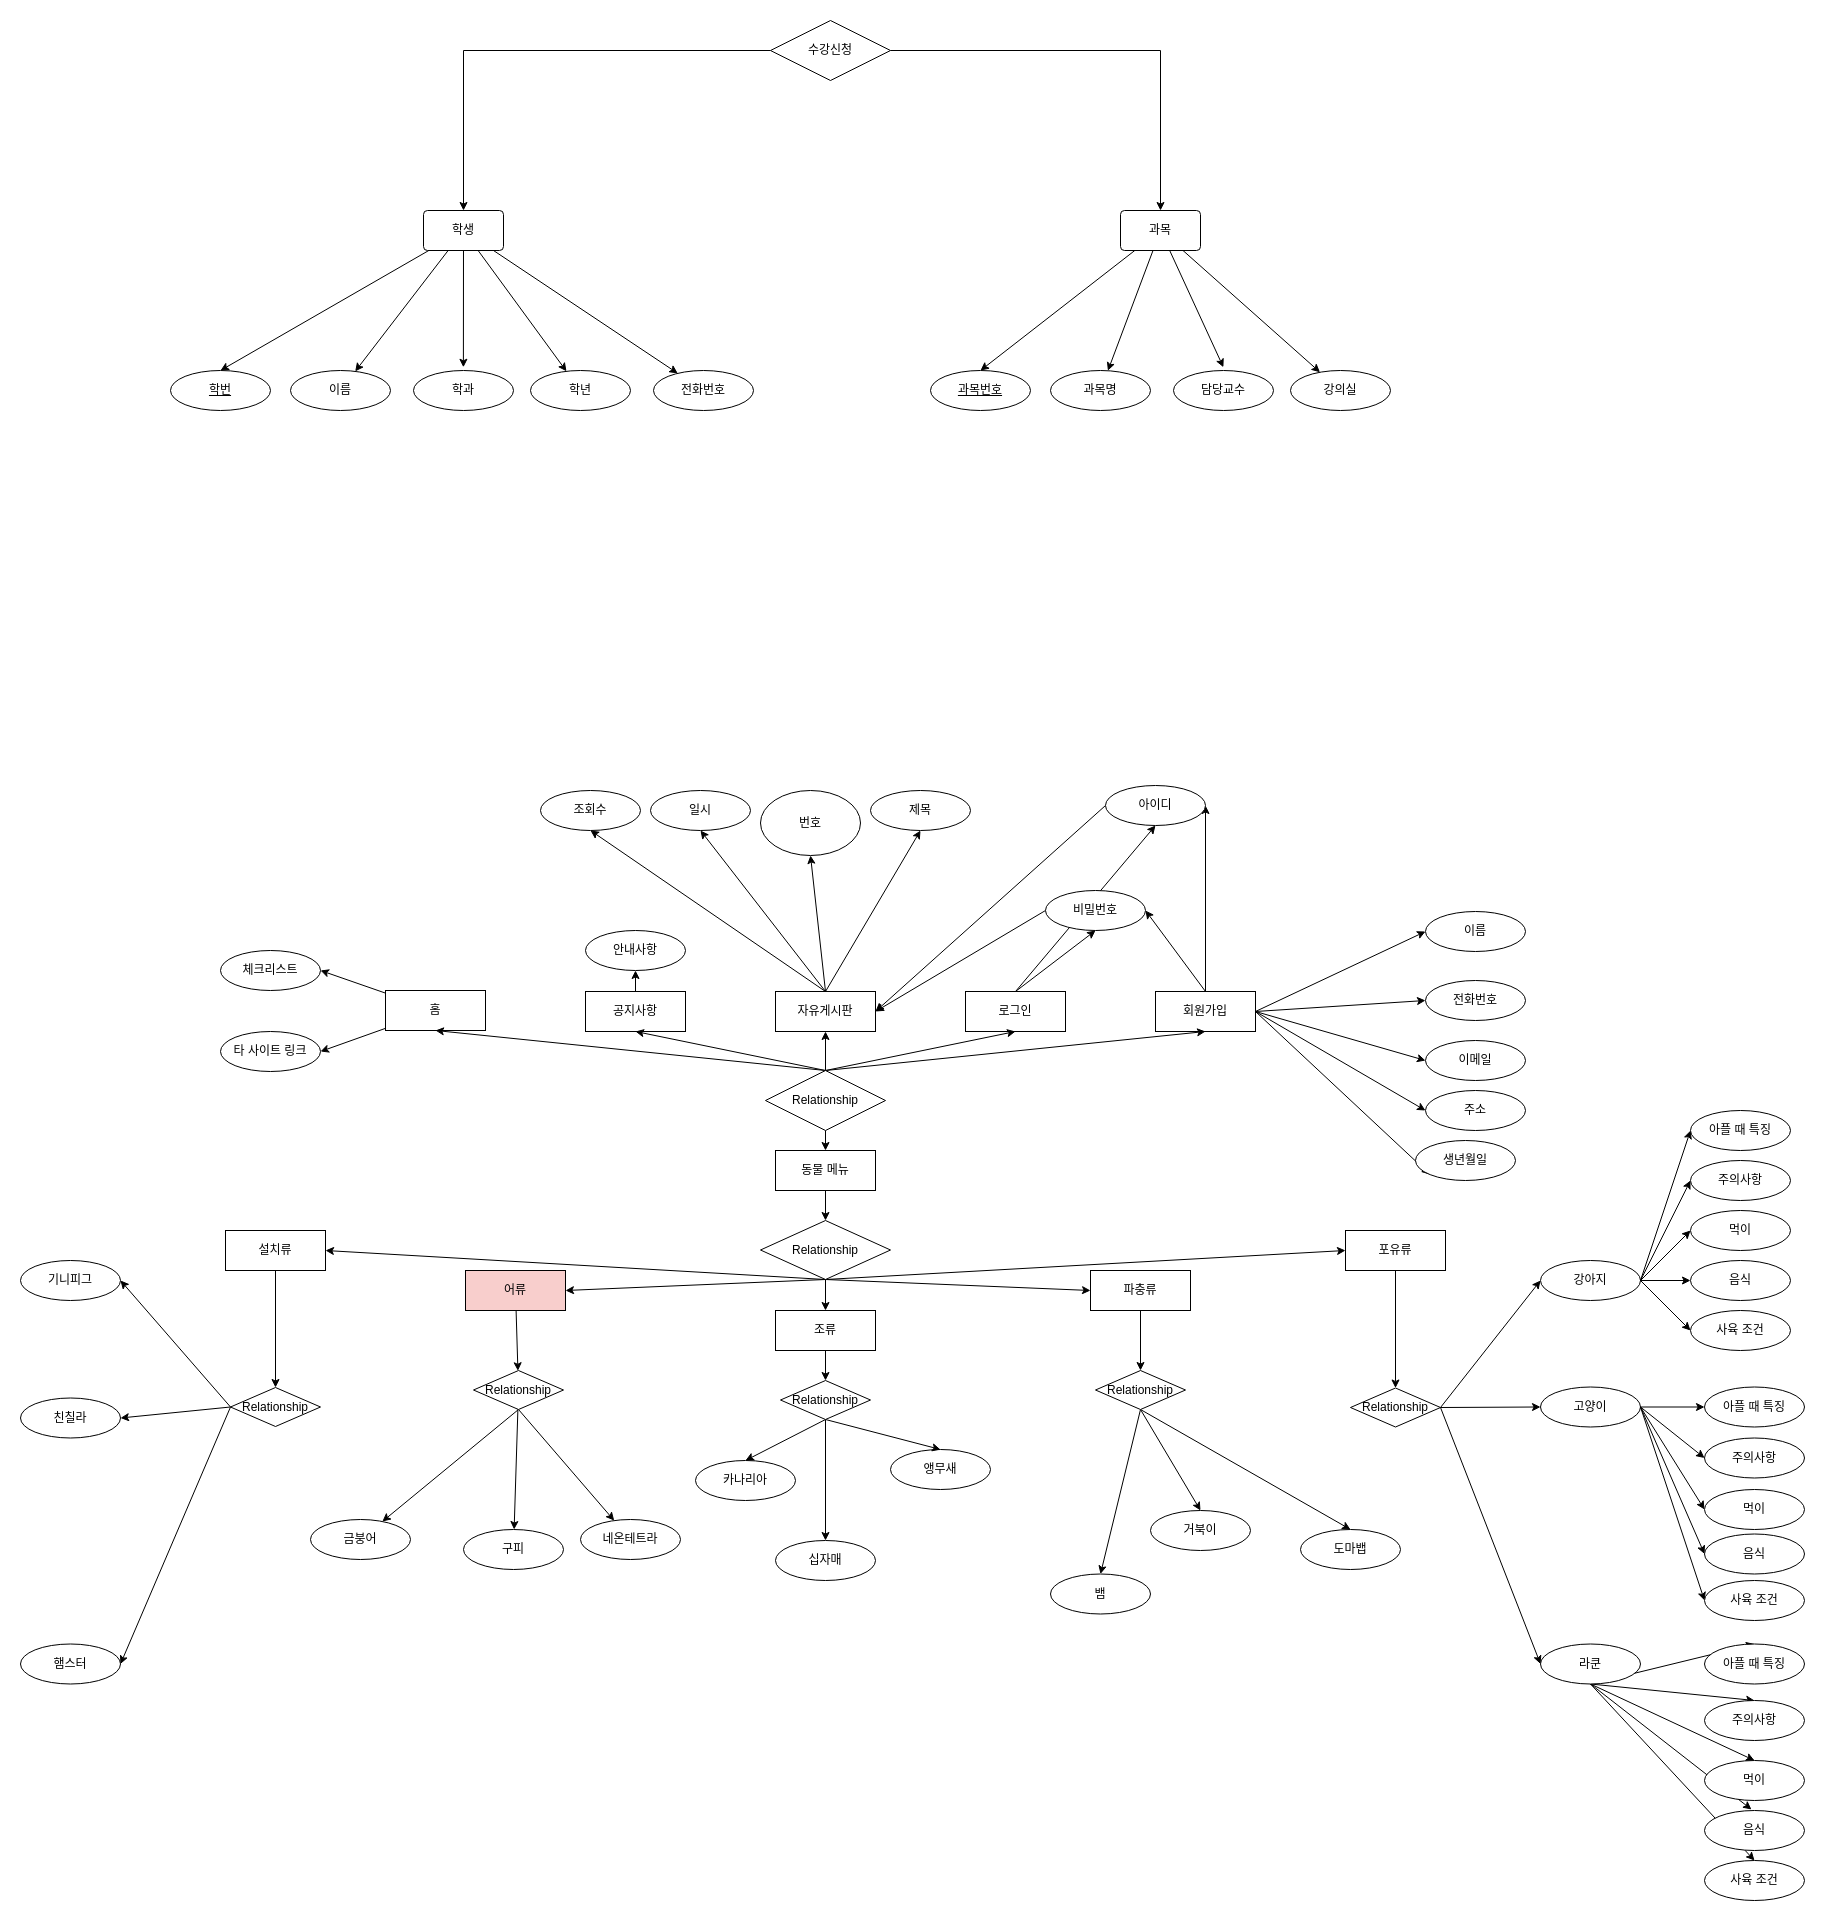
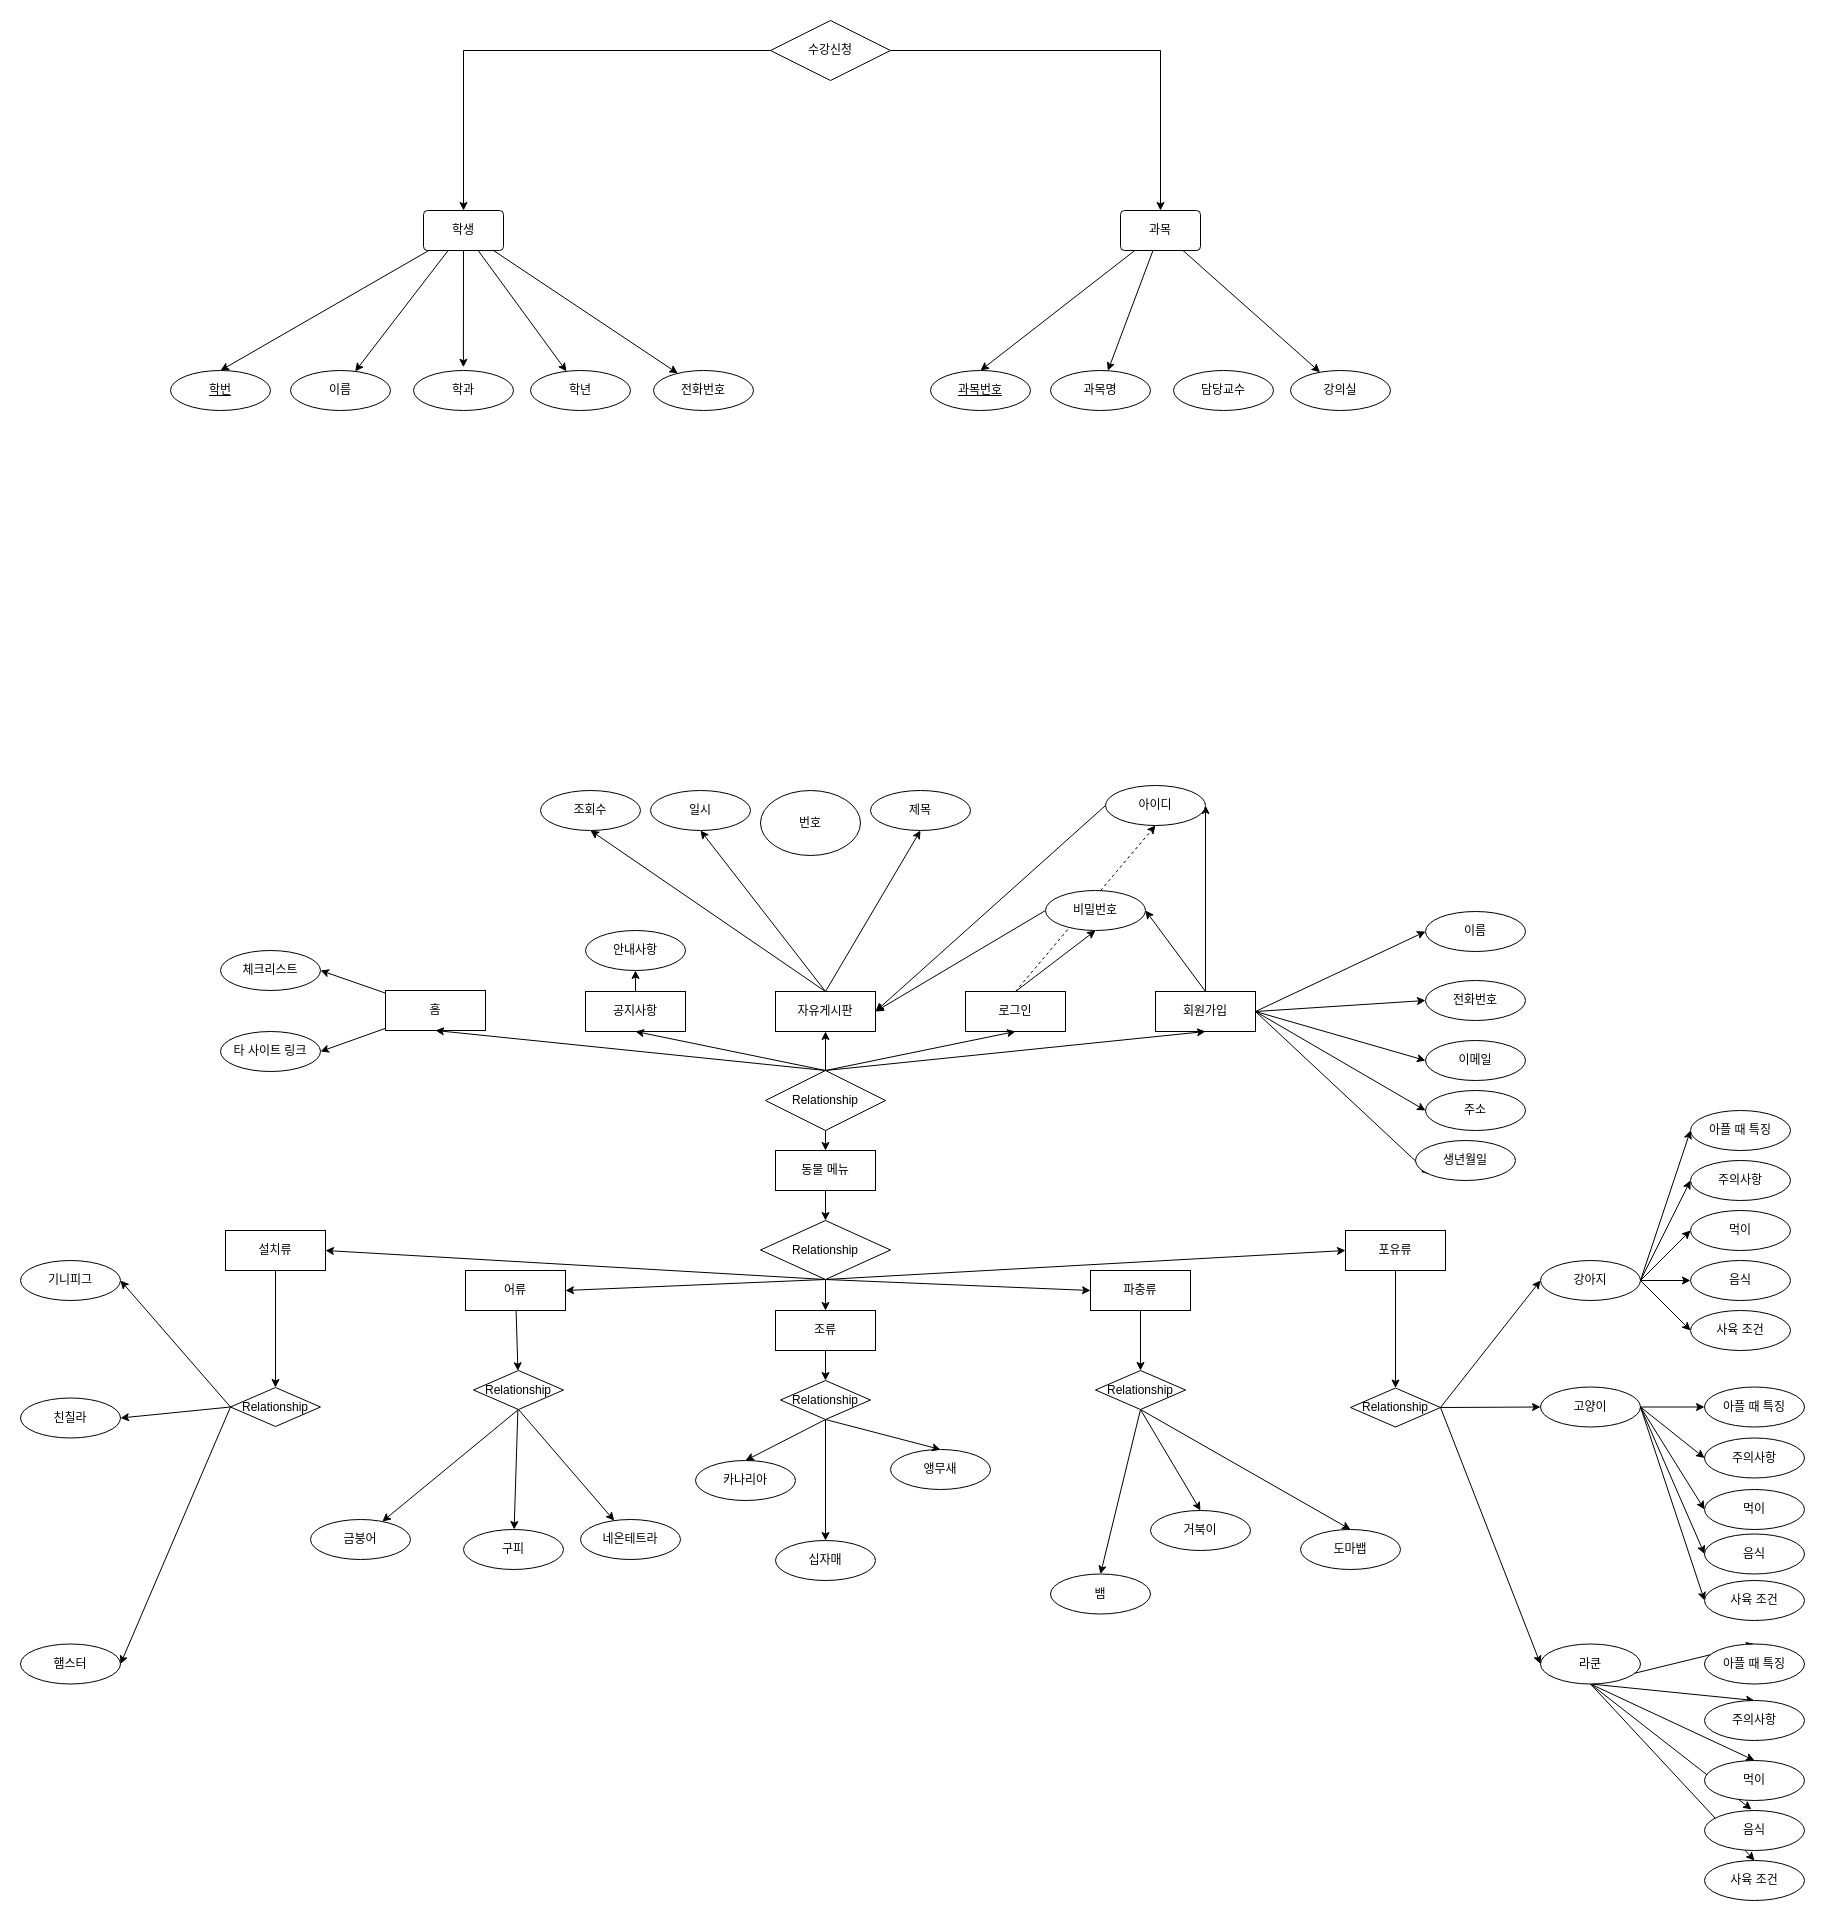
edge "과목" -> "담당교수": removed
edge "로그인" -> "아이디": style solid -> dashed
edge "자유게시판" -> "번호": removed
node "어류": fillcolor #f8cecc -> #ffffff
